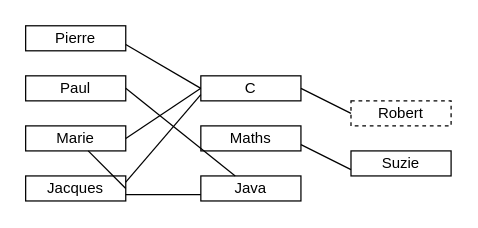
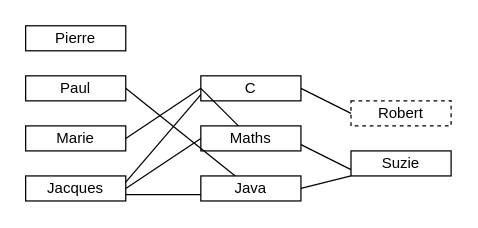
edge "Pierre" -- "C": now "Maths" -- "C"
edge "Marie" -- "Jacques": now "Maths" -- "Jacques"
edge "Suzie" -- "Java": added
